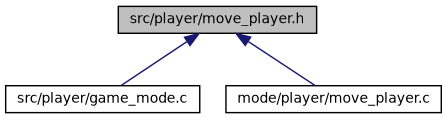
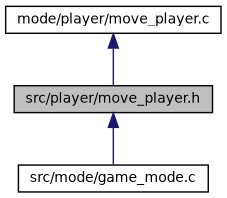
edge "mode/player/move_player.c" -> "src/player/move_player.h": reversed
node "src/player/game_mode.c": label "src/player/game_mode.c" -> "src/mode/game_mode.c"
